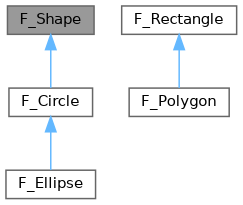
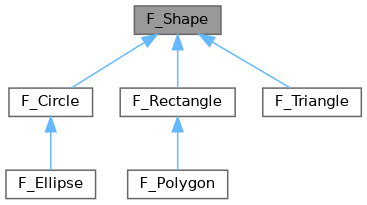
edge "F_Rectangle" -> "F_Shape": added
node "F_Triangle": added
